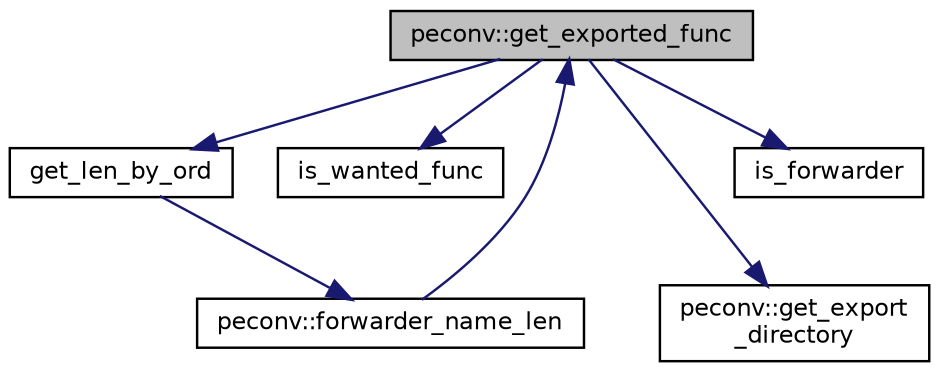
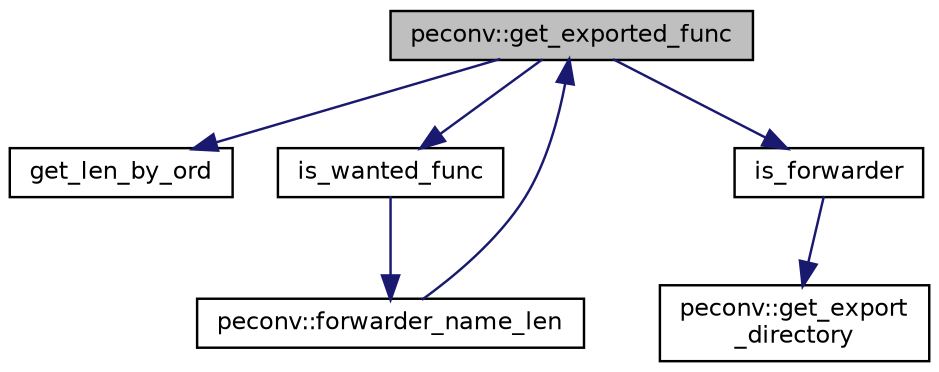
edge "peconv::get_exported_func" -> "peconv::get_export _directory": now "is_forwarder" -> "peconv::get_export _directory"
edge "get_len_by_ord" -> "peconv::forwarder_name_len": now "is_wanted_func" -> "peconv::forwarder_name_len"
